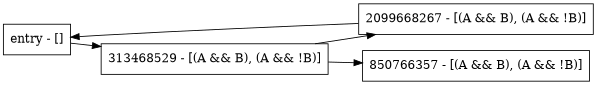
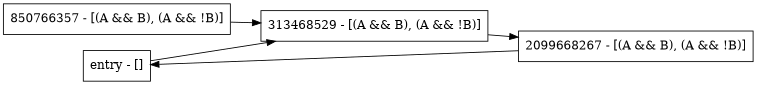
edge "313468529 - [(A && B), (A && !B)]" -> "850766357 - [(A && B), (A && !B)]": reversed
